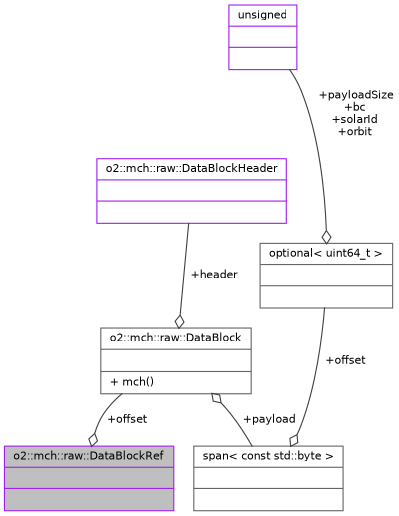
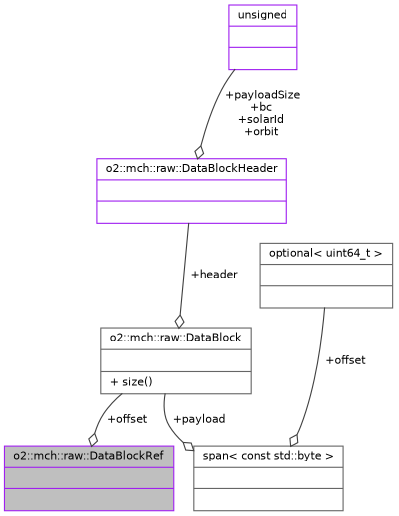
edge "unsigned" -> "optional< uint64_t >": now "unsigned" -> "o2::mch::raw::DataBlockHeader"
node "o2::mch::raw::DataBlock": text "+ mch()" -> "+ size()"
edge "span< const std::byte >" -> "o2::mch::raw::DataBlock": reversed
